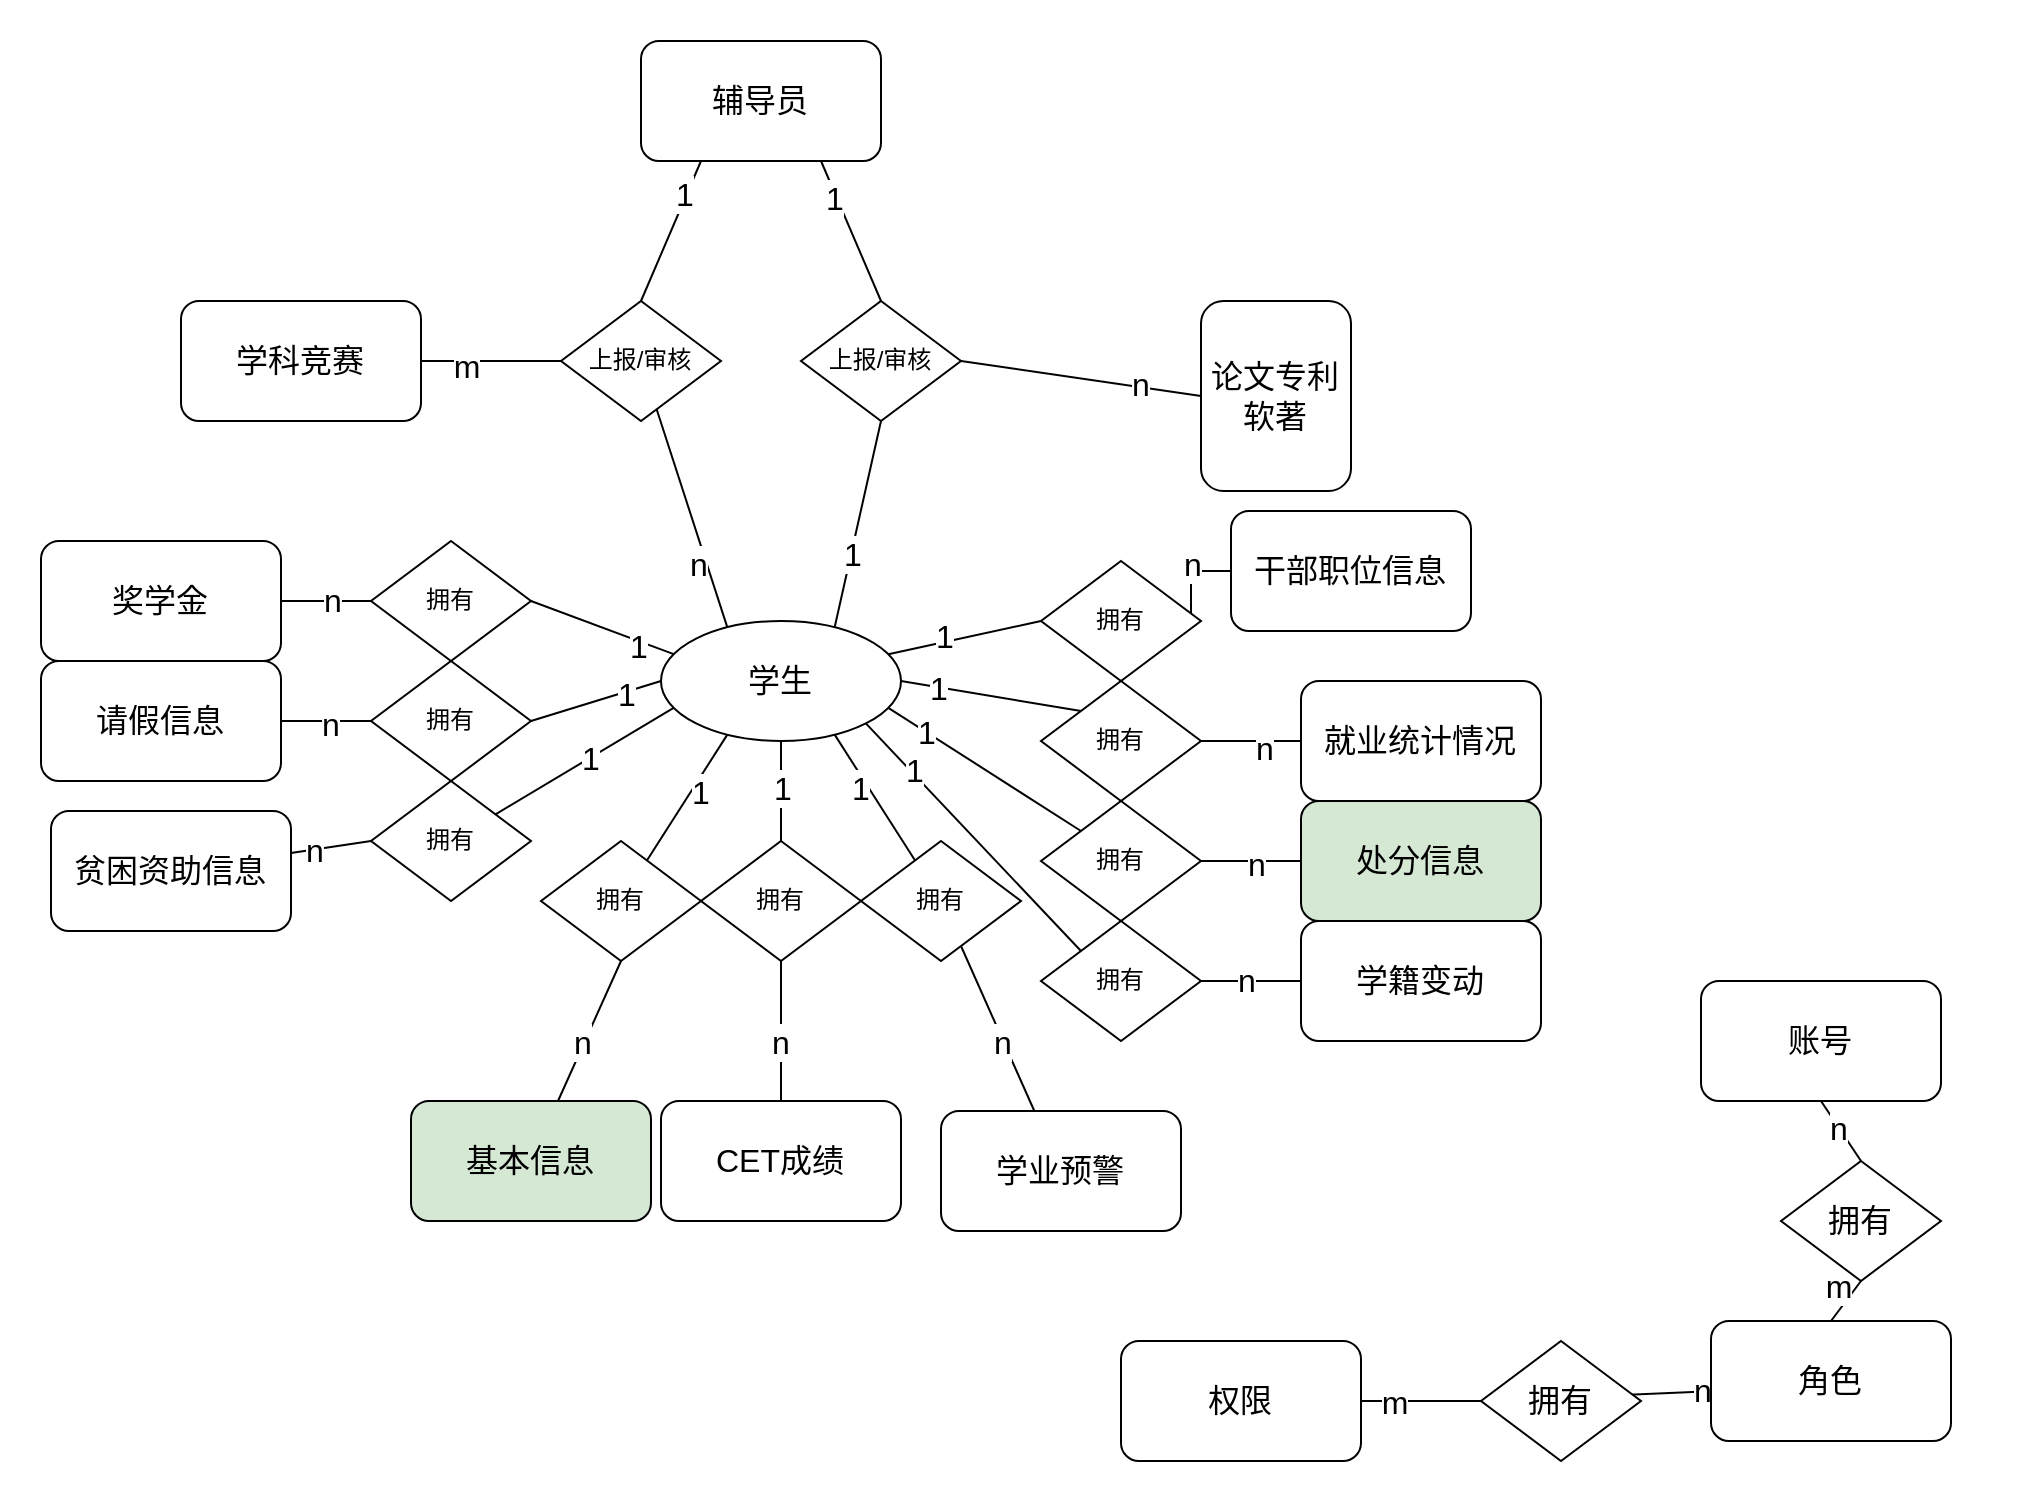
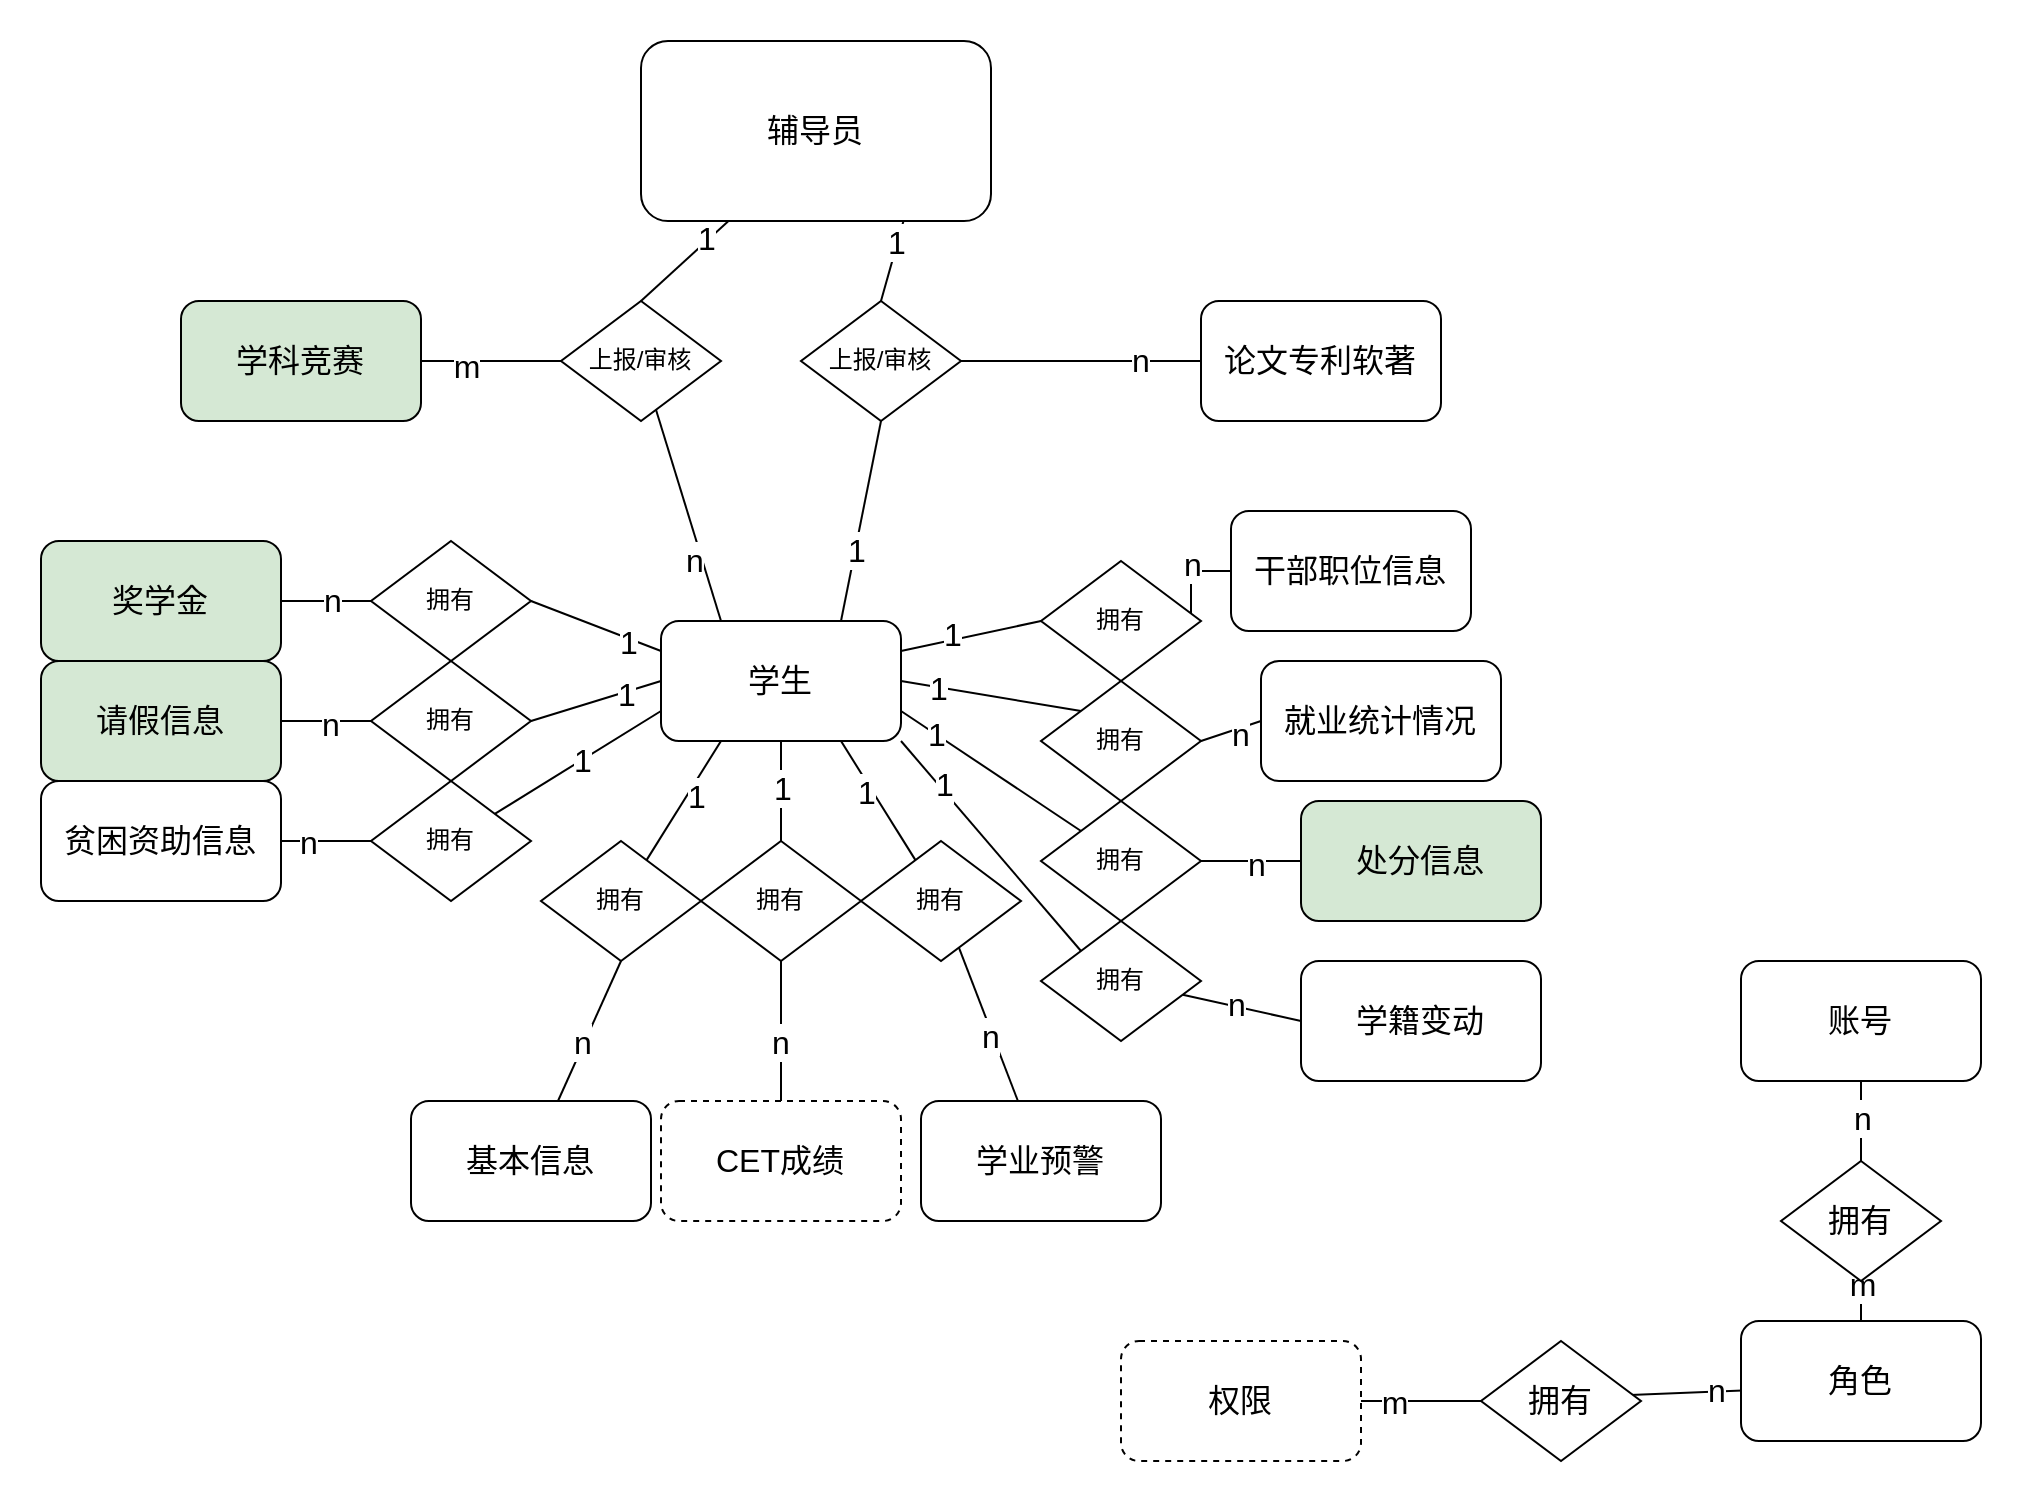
node "辅导员": size 240x120 -> 350x180
node "学科竞赛": fillcolor #ffffff -> #d5e8d4
node "论文专利软著": size 150x190 -> 240x120
node "奖学金": fillcolor #ffffff -> #d5e8d4
node "学生": shape ellipse -> rounded rectangle
node "请假信息": fillcolor #ffffff -> #d5e8d4
node "就业统计情况": moved (1421, 741) -> (1381, 721)
node "贫困资助信息": moved (171, 871) -> (161, 841)
node "学籍变动": moved (1421, 981) -> (1421, 1021)
node "账号": moved (1821, 1041) -> (1861, 1021)
node "基本信息": fillcolor #d5e8d4 -> #ffffff
node "CET成绩": style solid -> dashed
node "学业预警": moved (1061, 1171) -> (1041, 1161)
node "角色": moved (1831, 1381) -> (1861, 1381)
node "权限": style solid -> dashed
